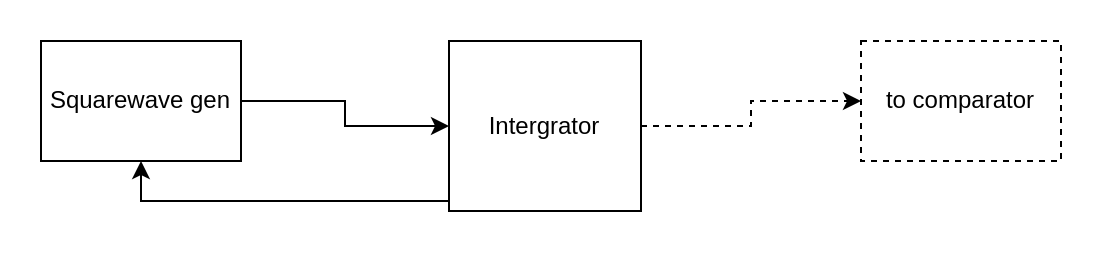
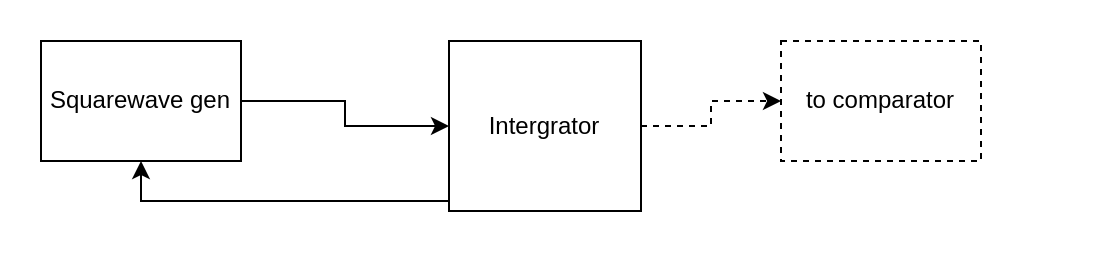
node "to comparator": moved (961, 101) -> (881, 101)
